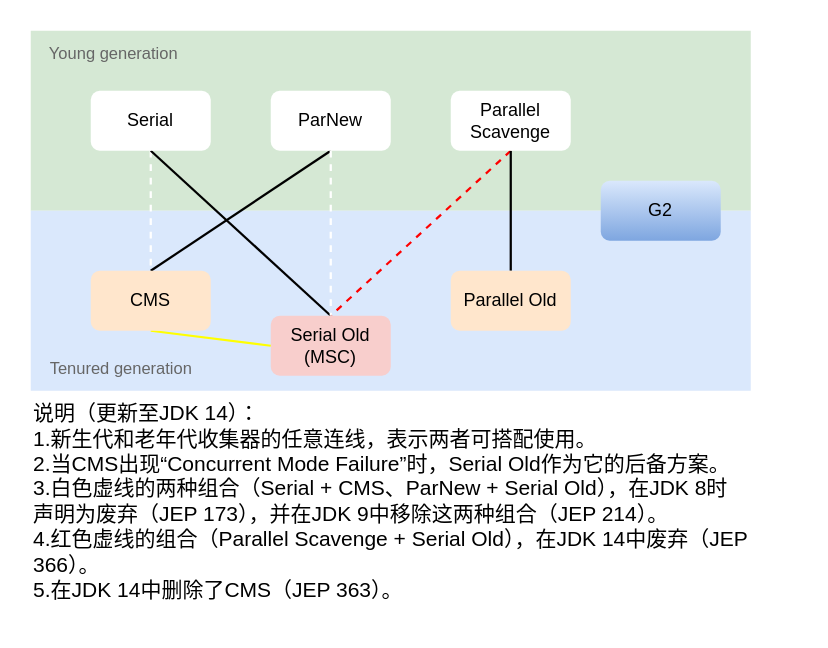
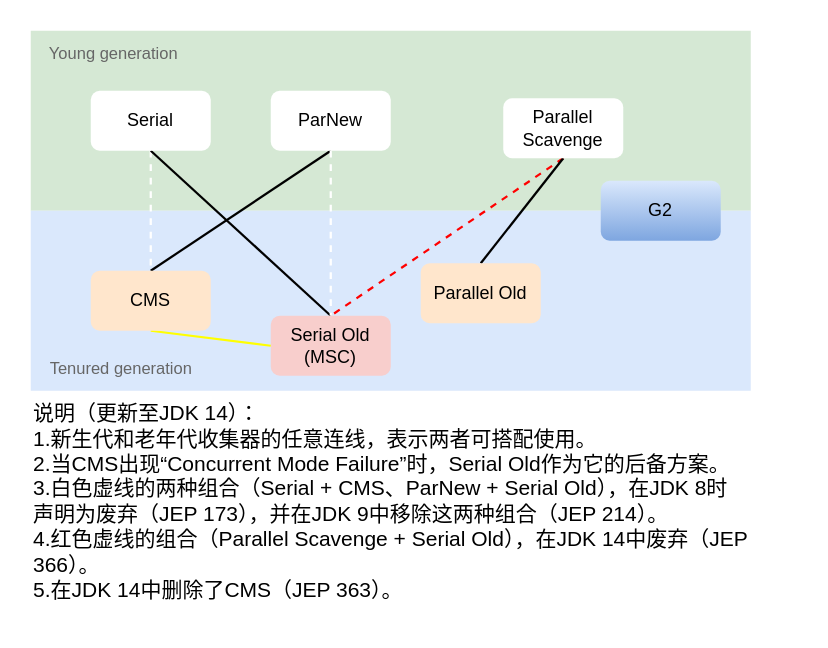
node "Parallel Scavenge": moved (511, 121) -> (563, 128)
node "Parallel Old": moved (511, 301) -> (481, 293)
